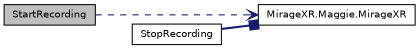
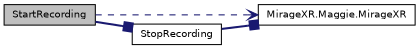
edge "StartRecording" -> "StopRecording": added
